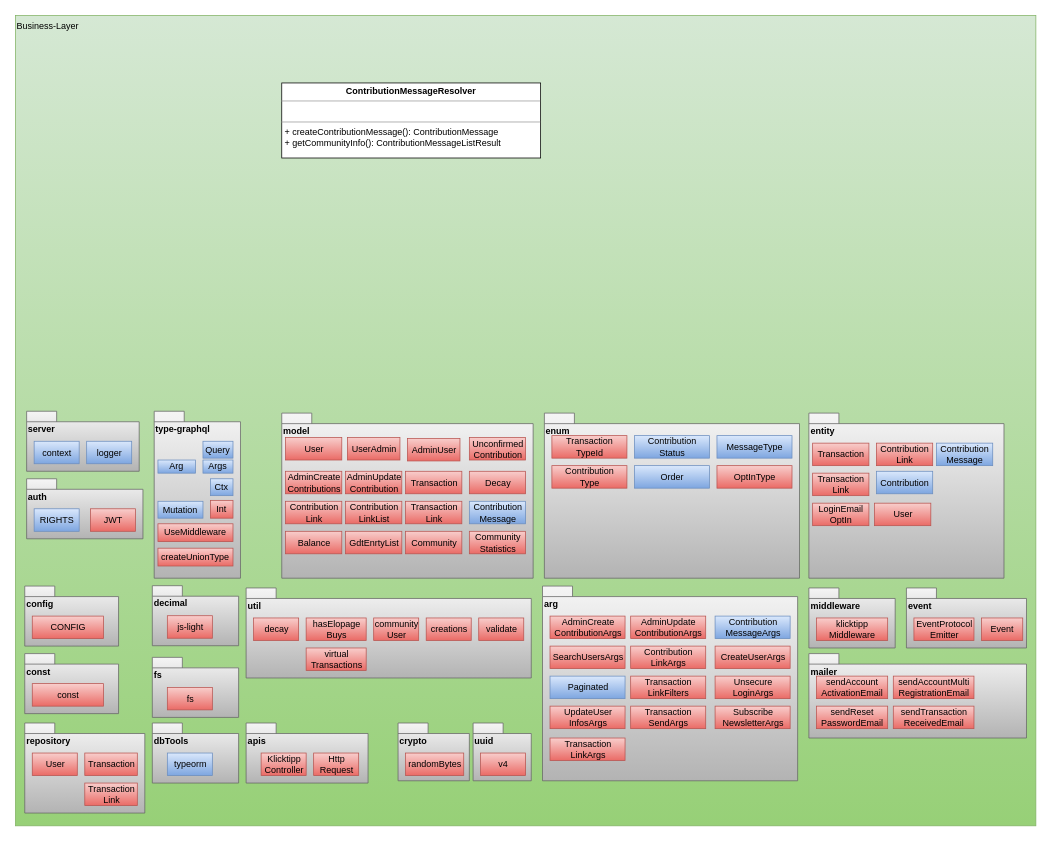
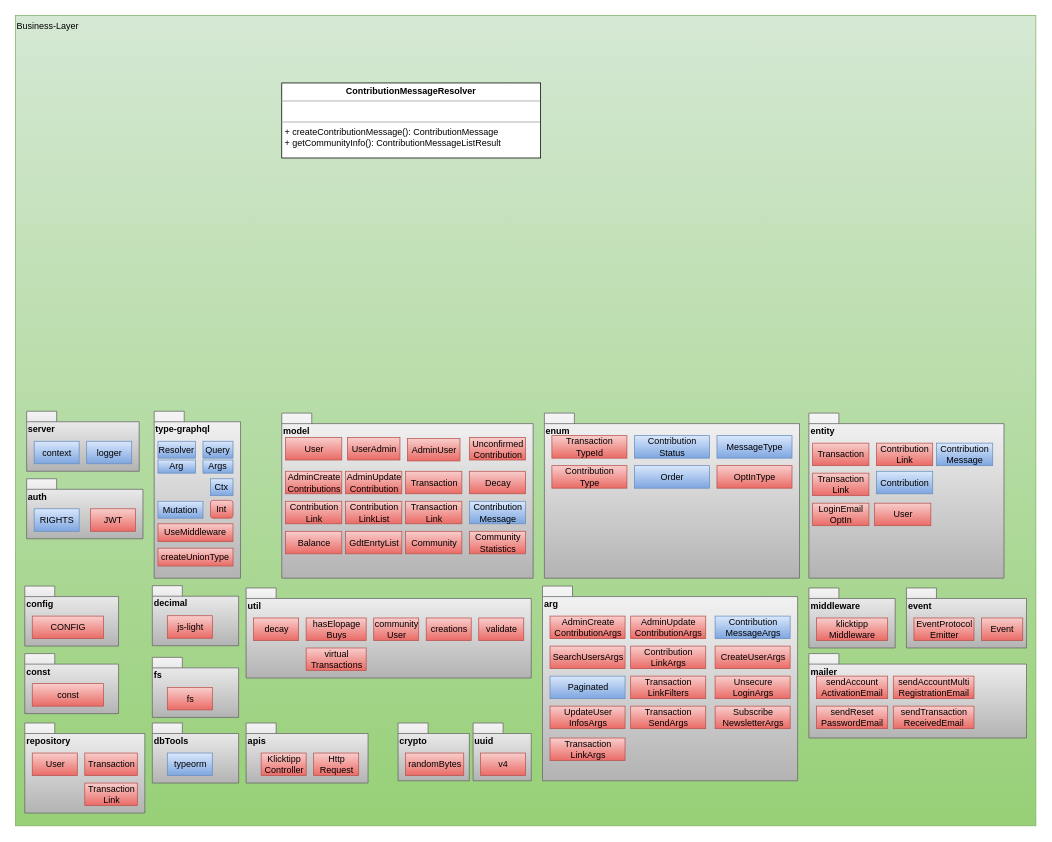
node "Resolver": added
node "Int": shape rectangle -> rounded rectangle
